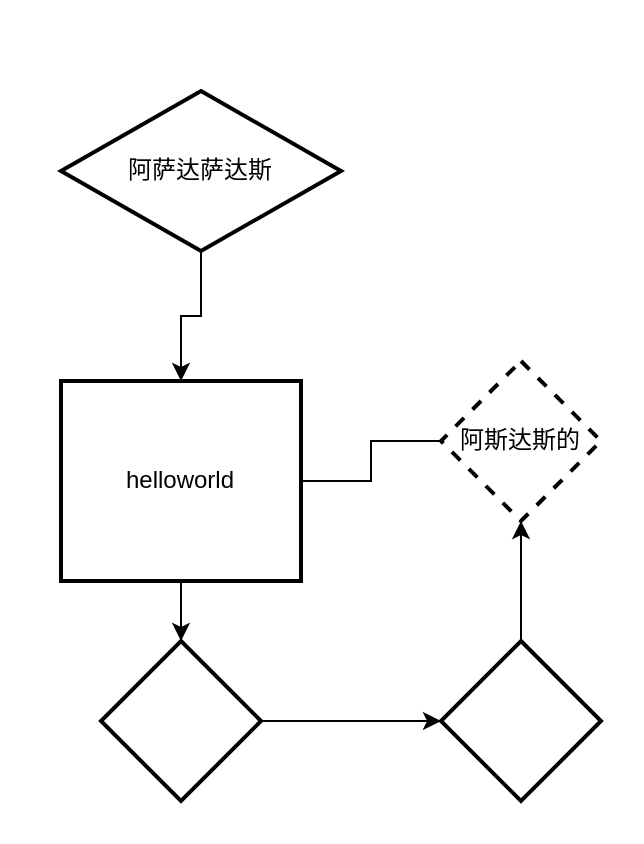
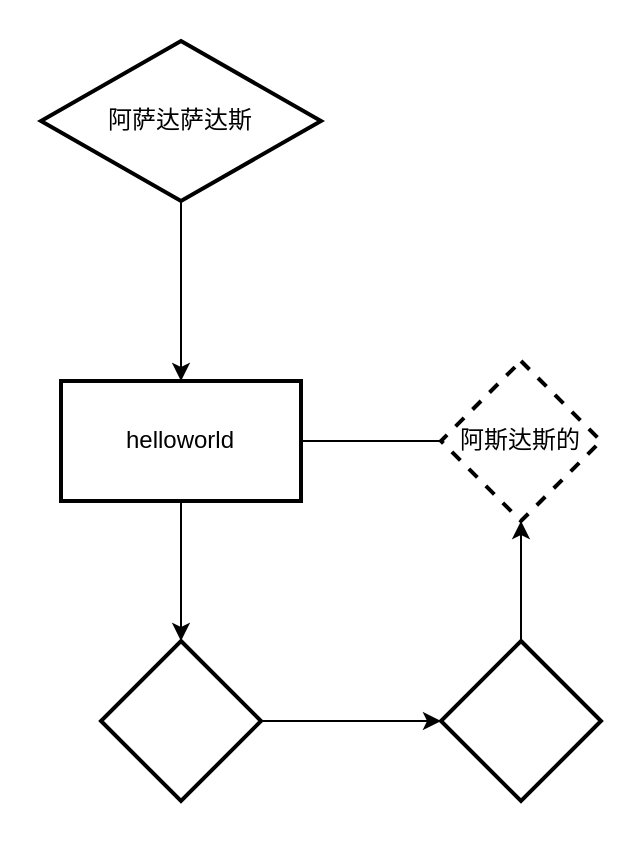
node "阿萨达萨达斯": moved (201, 171) -> (181, 121)
node "helloworld": size 240x200 -> 240x120
